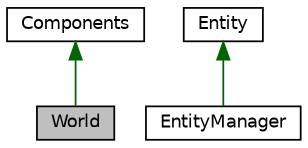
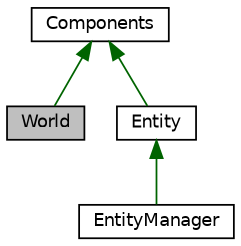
edge "Entity" -> "Components": added
